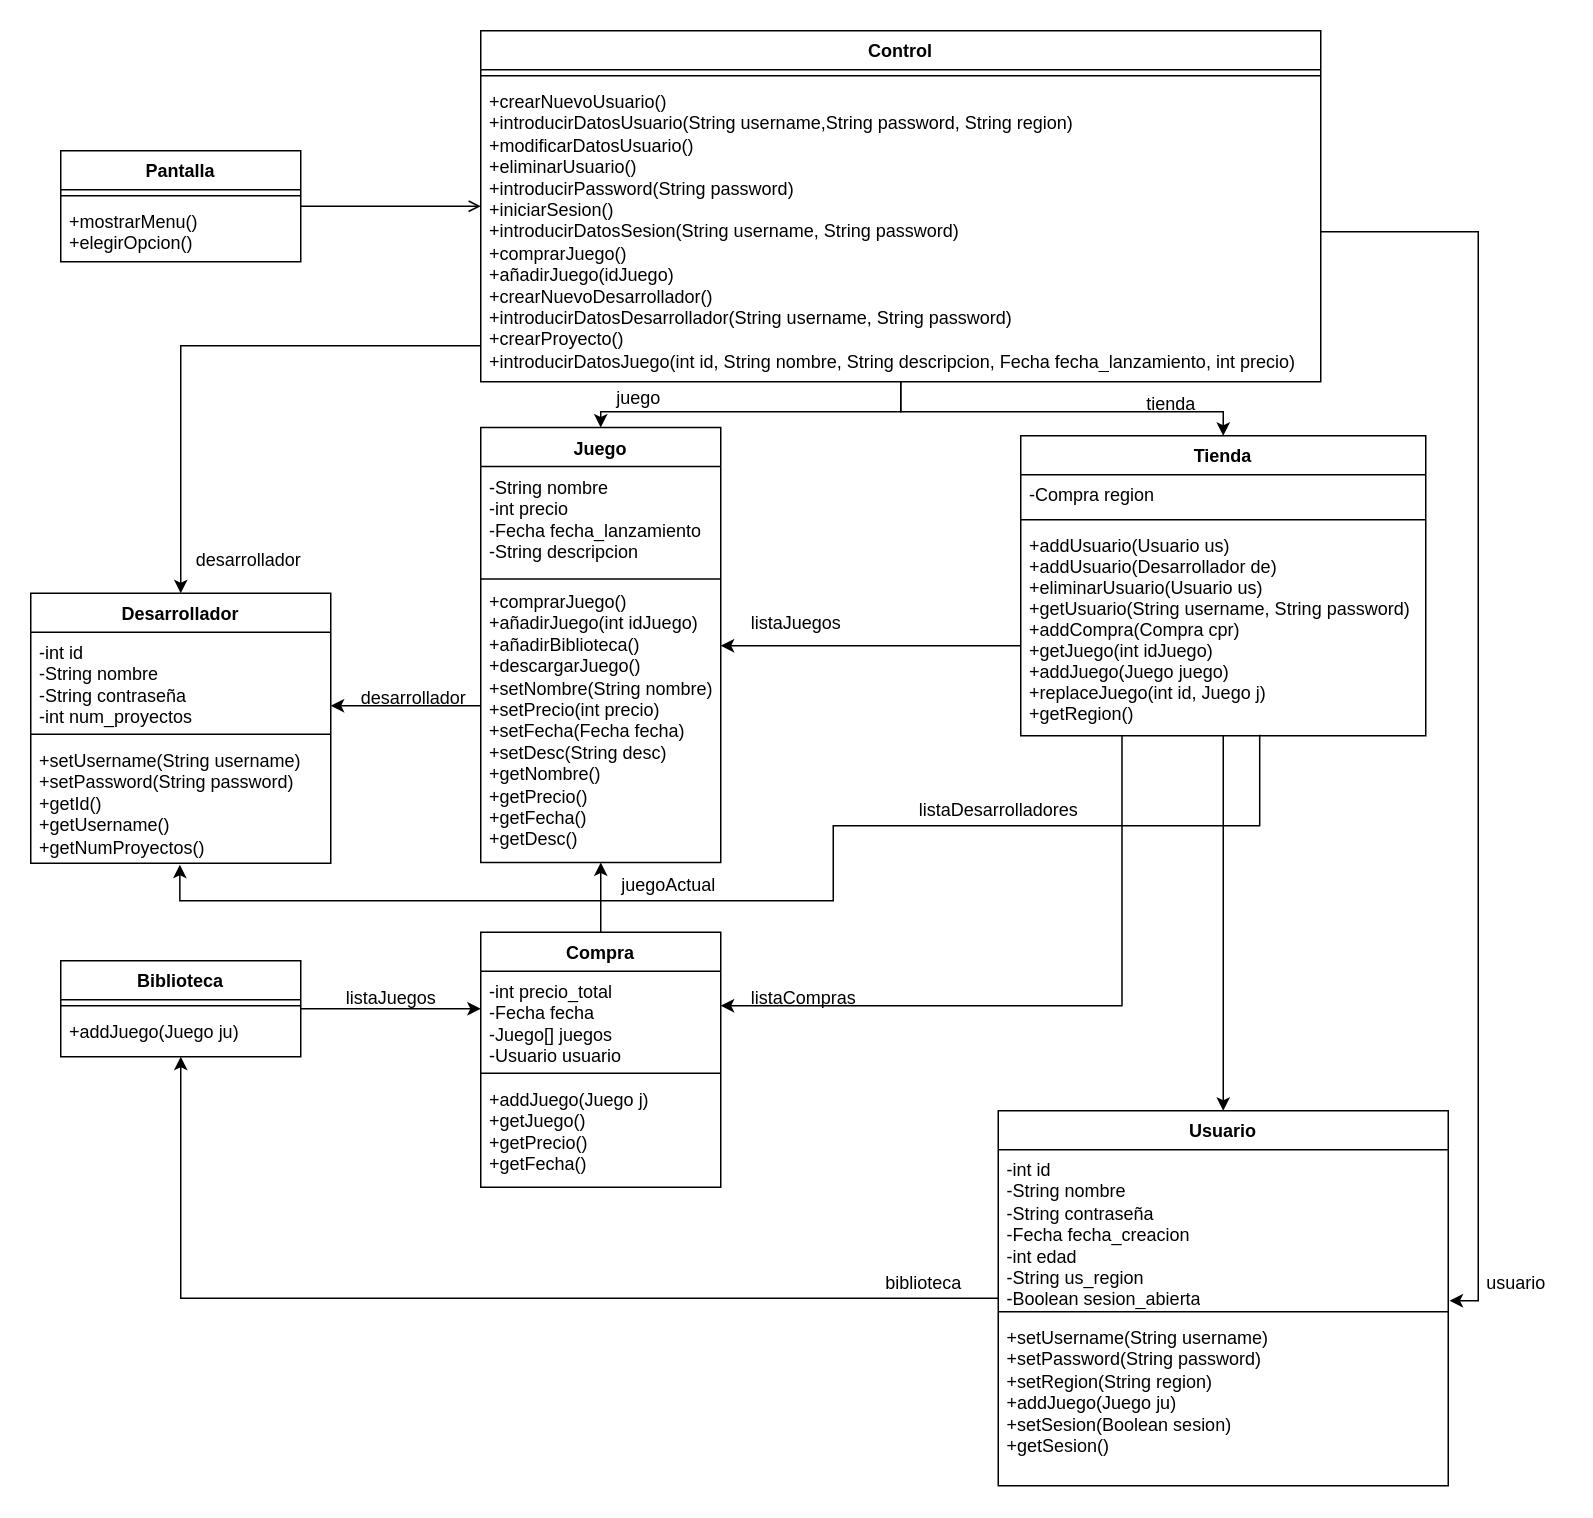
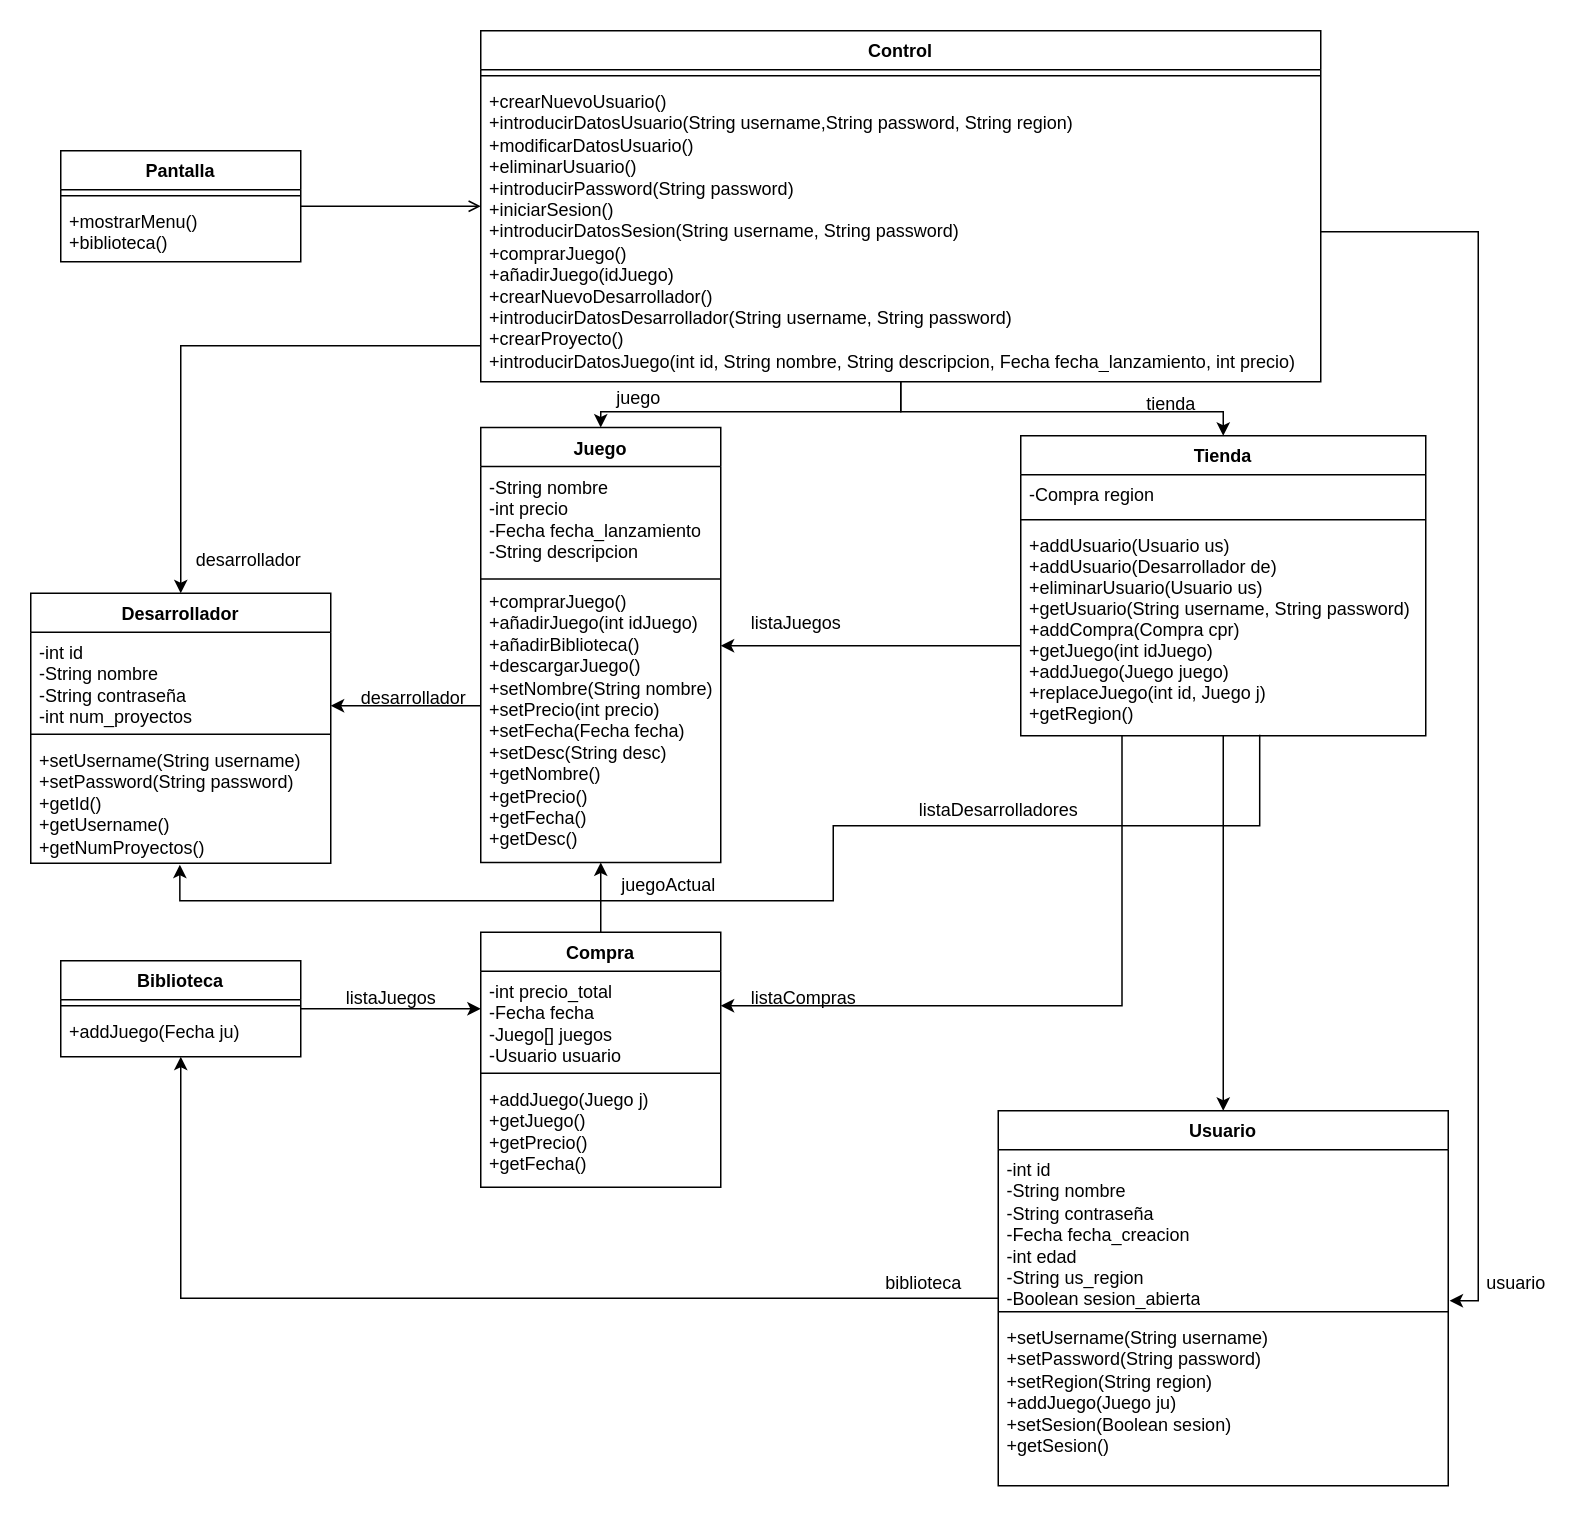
node "+mostrarMenu() +elegirOpcion()": label "+mostrarMenu() +elegirOpcion()" -> "+mostrarMenu() +biblioteca()"
node "+addJuego(Juego ju)": label "+addJuego(Juego ju)" -> "+addJuego(Fecha ju)"
